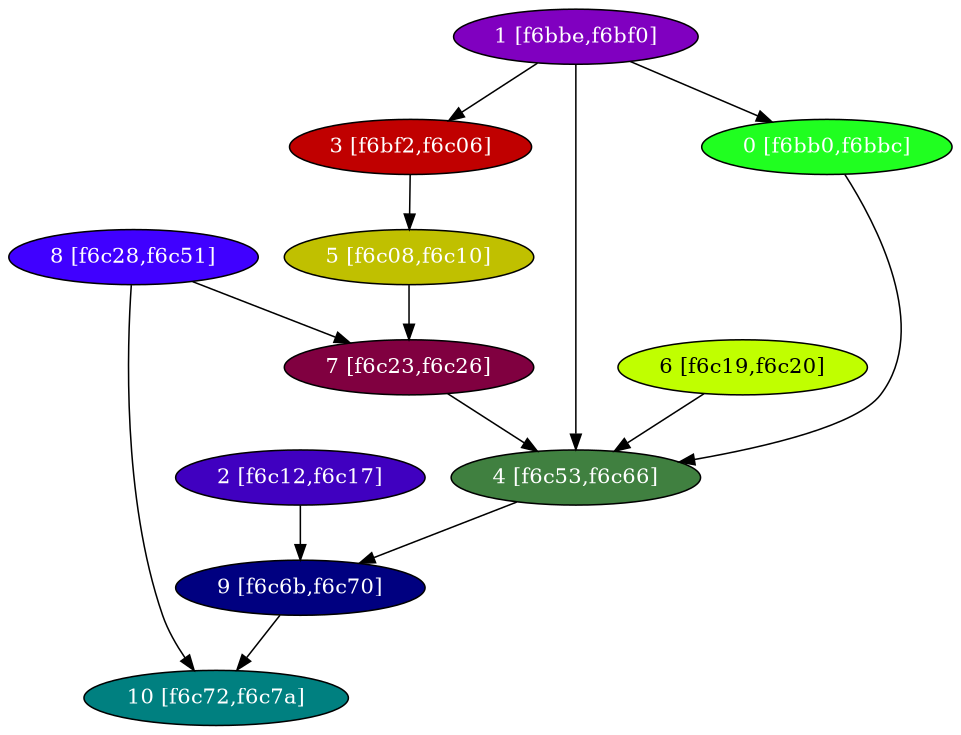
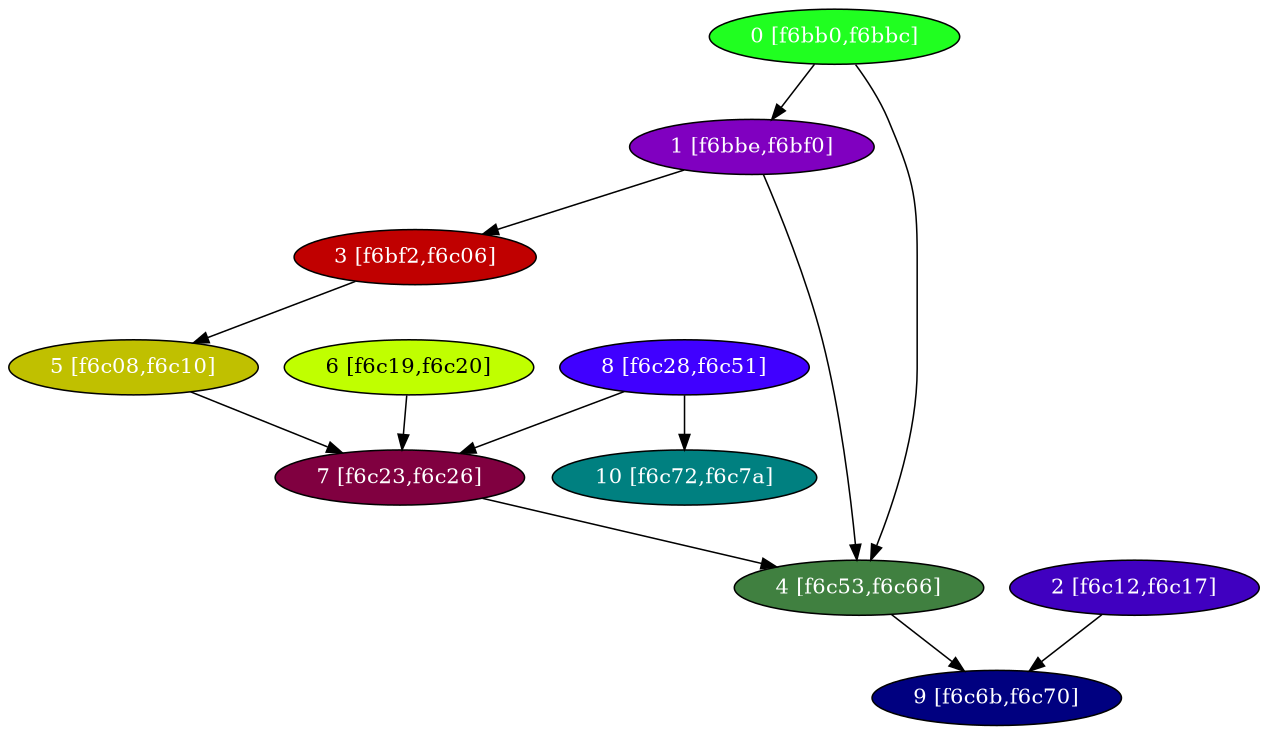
edge "1 [f6bbe,f6bf0]" -> "0 [f6bb0,f6bbc]": reversed
edge "6 [f6c19,f6c20]" -> "4 [f6c53,f6c66]": now "6 [f6c19,f6c20]" -> "7 [f6c23,f6c26]"
edge "9 [f6c6b,f6c70]" -> "10 [f6c72,f6c7a]": removed
